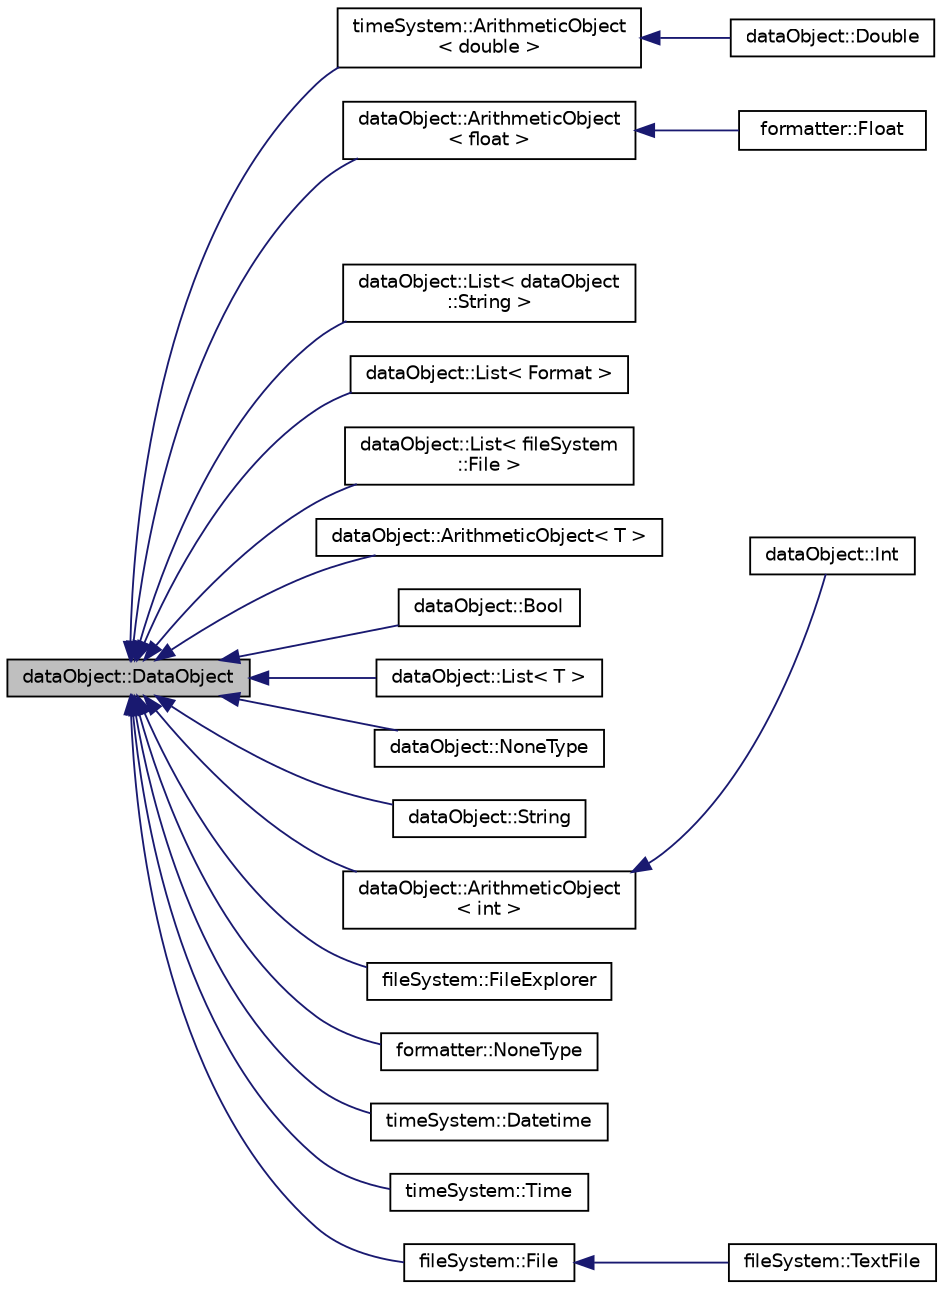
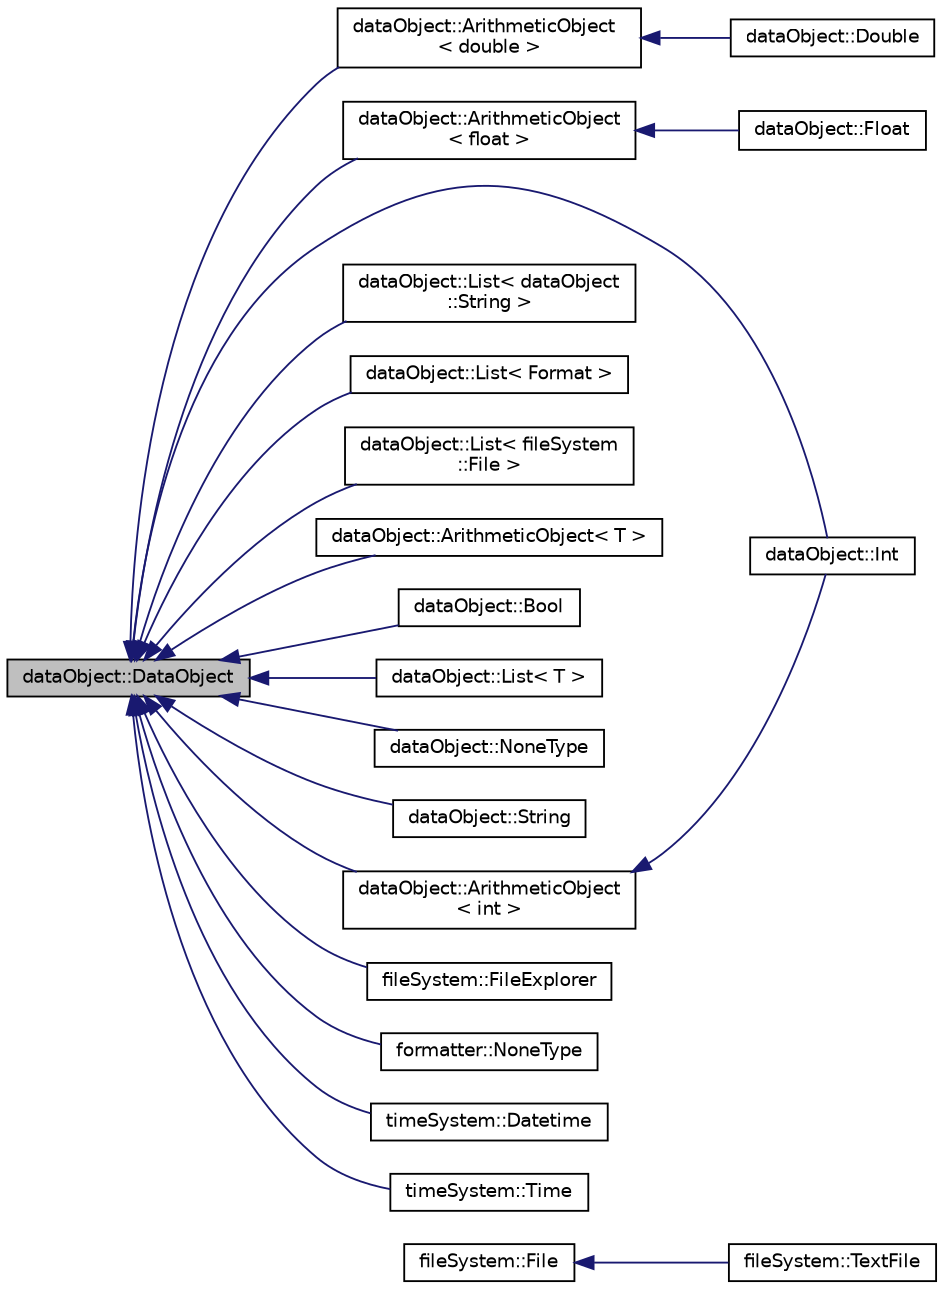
node "timeSystem::ArithmeticObject < double >": label "timeSystem::ArithmeticObject < double >" -> "dataObject::ArithmeticObject < double >"
node "formatter::Float": label "formatter::Float" -> "dataObject::Float"
edge "fileSystem::File" -> "dataObject::DataObject": now "dataObject::Int" -> "dataObject::DataObject"
